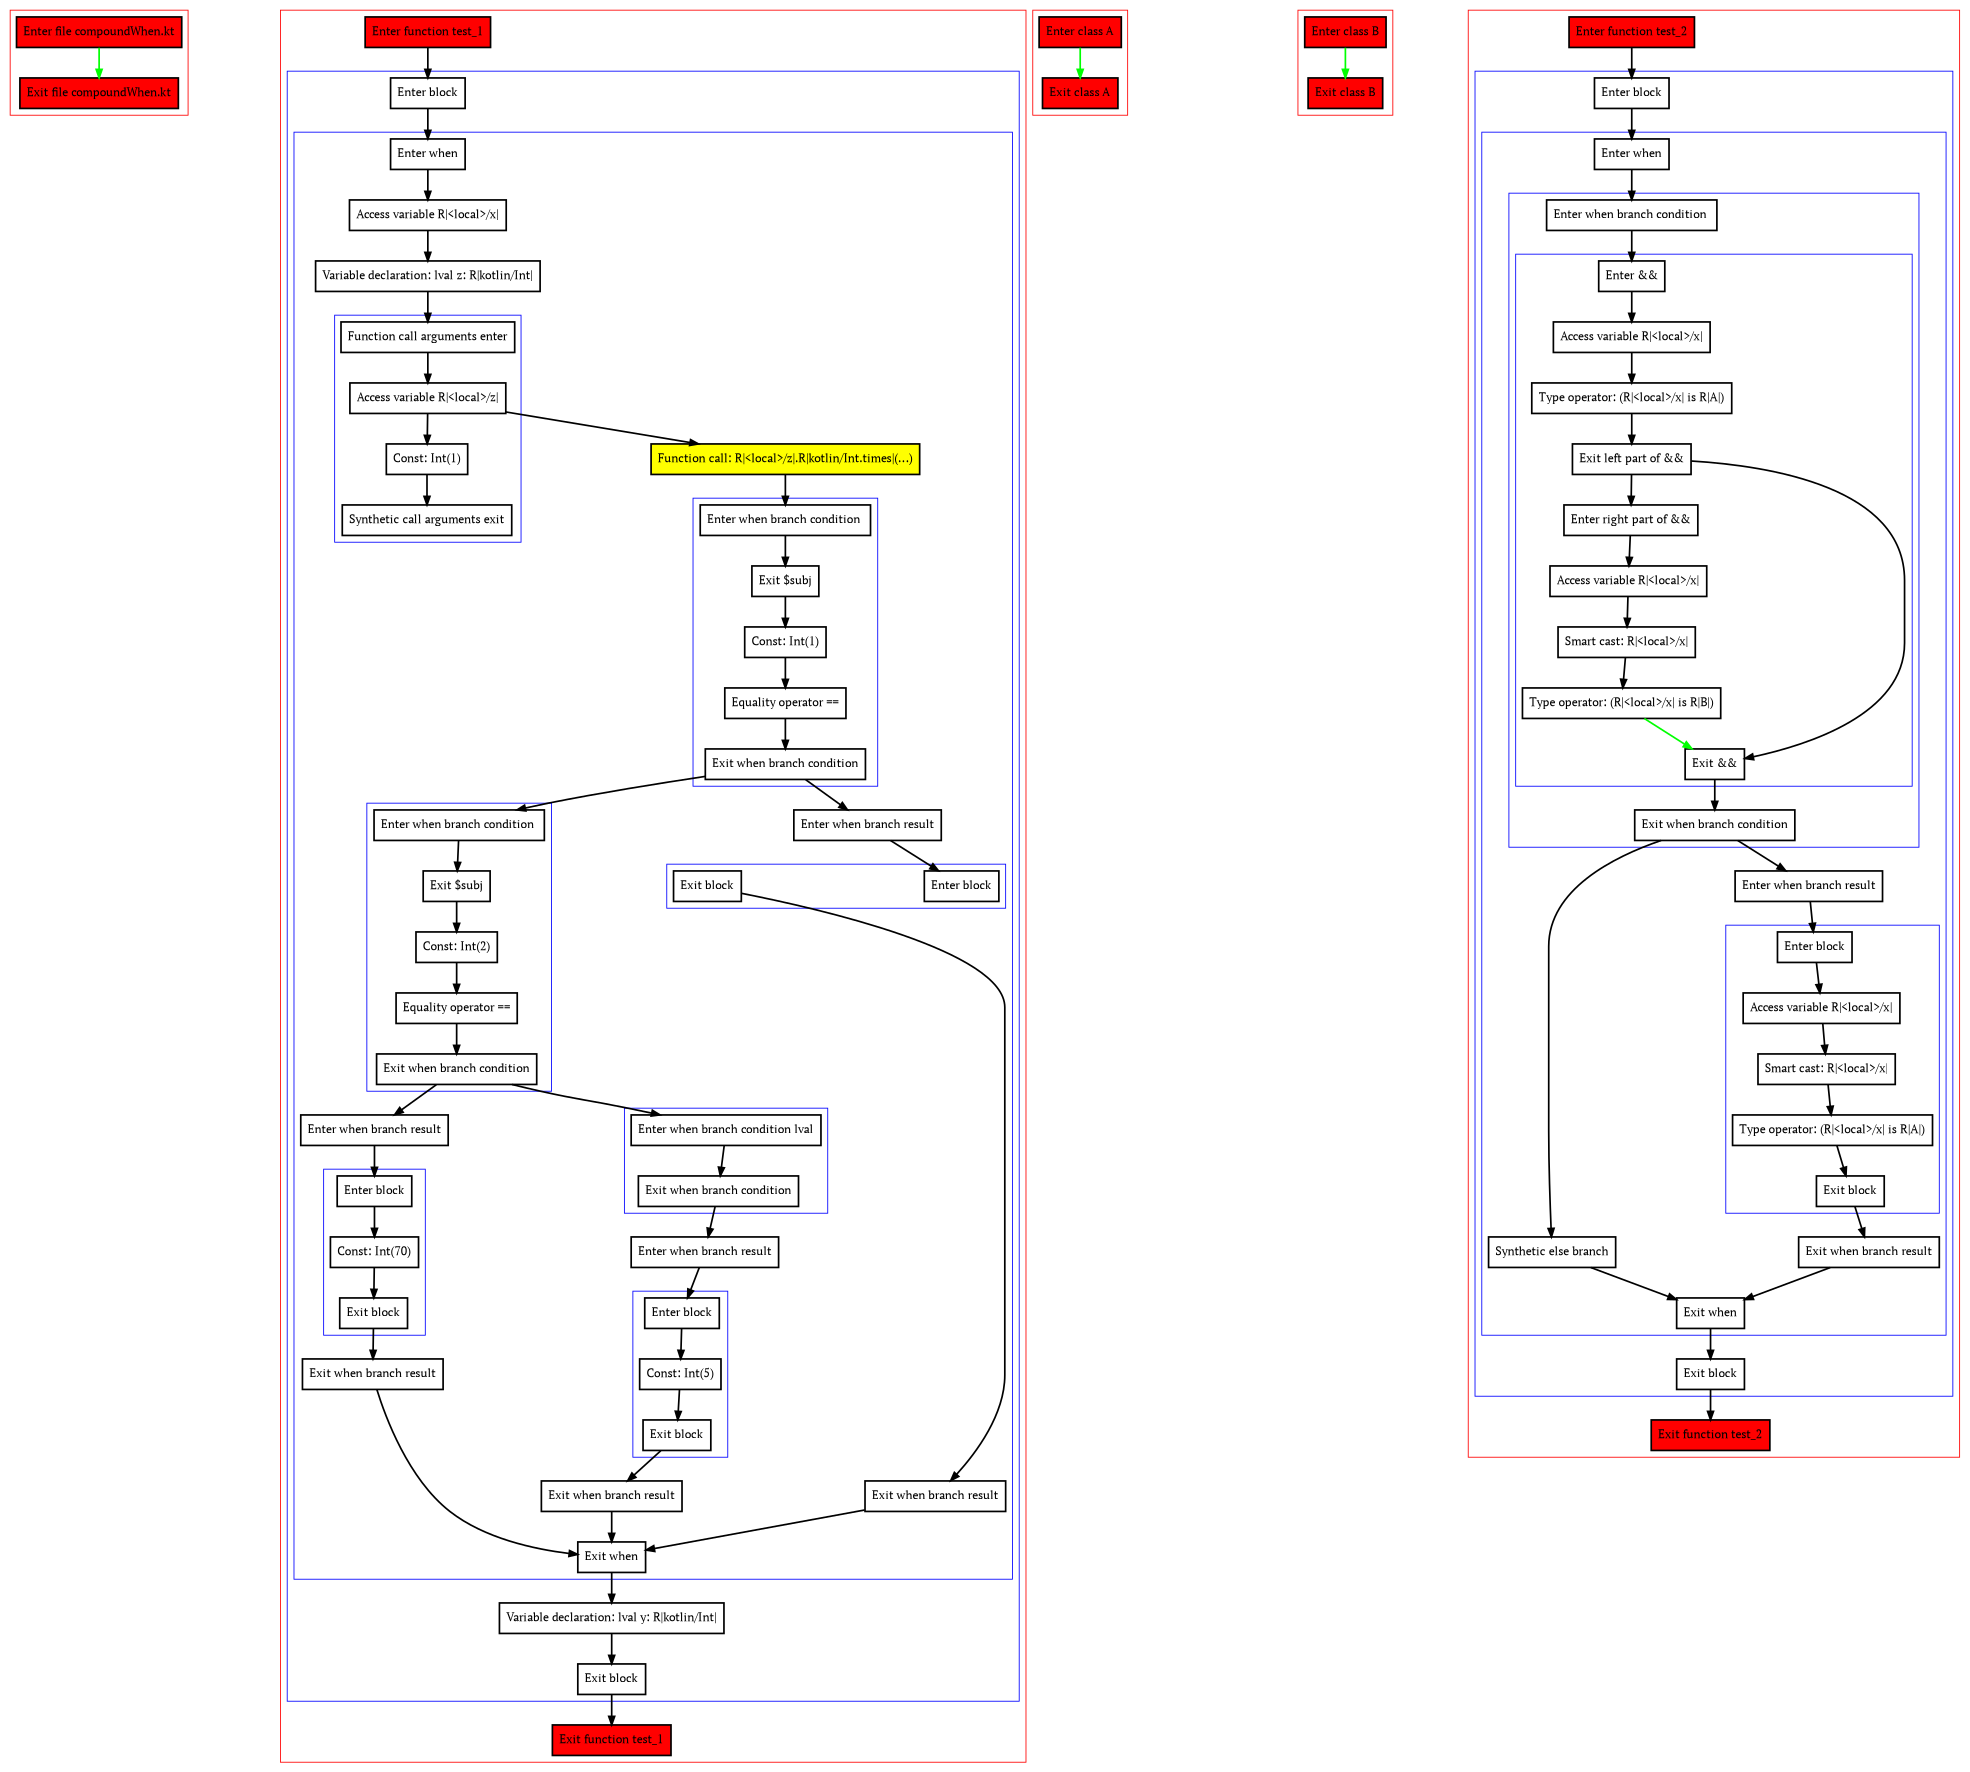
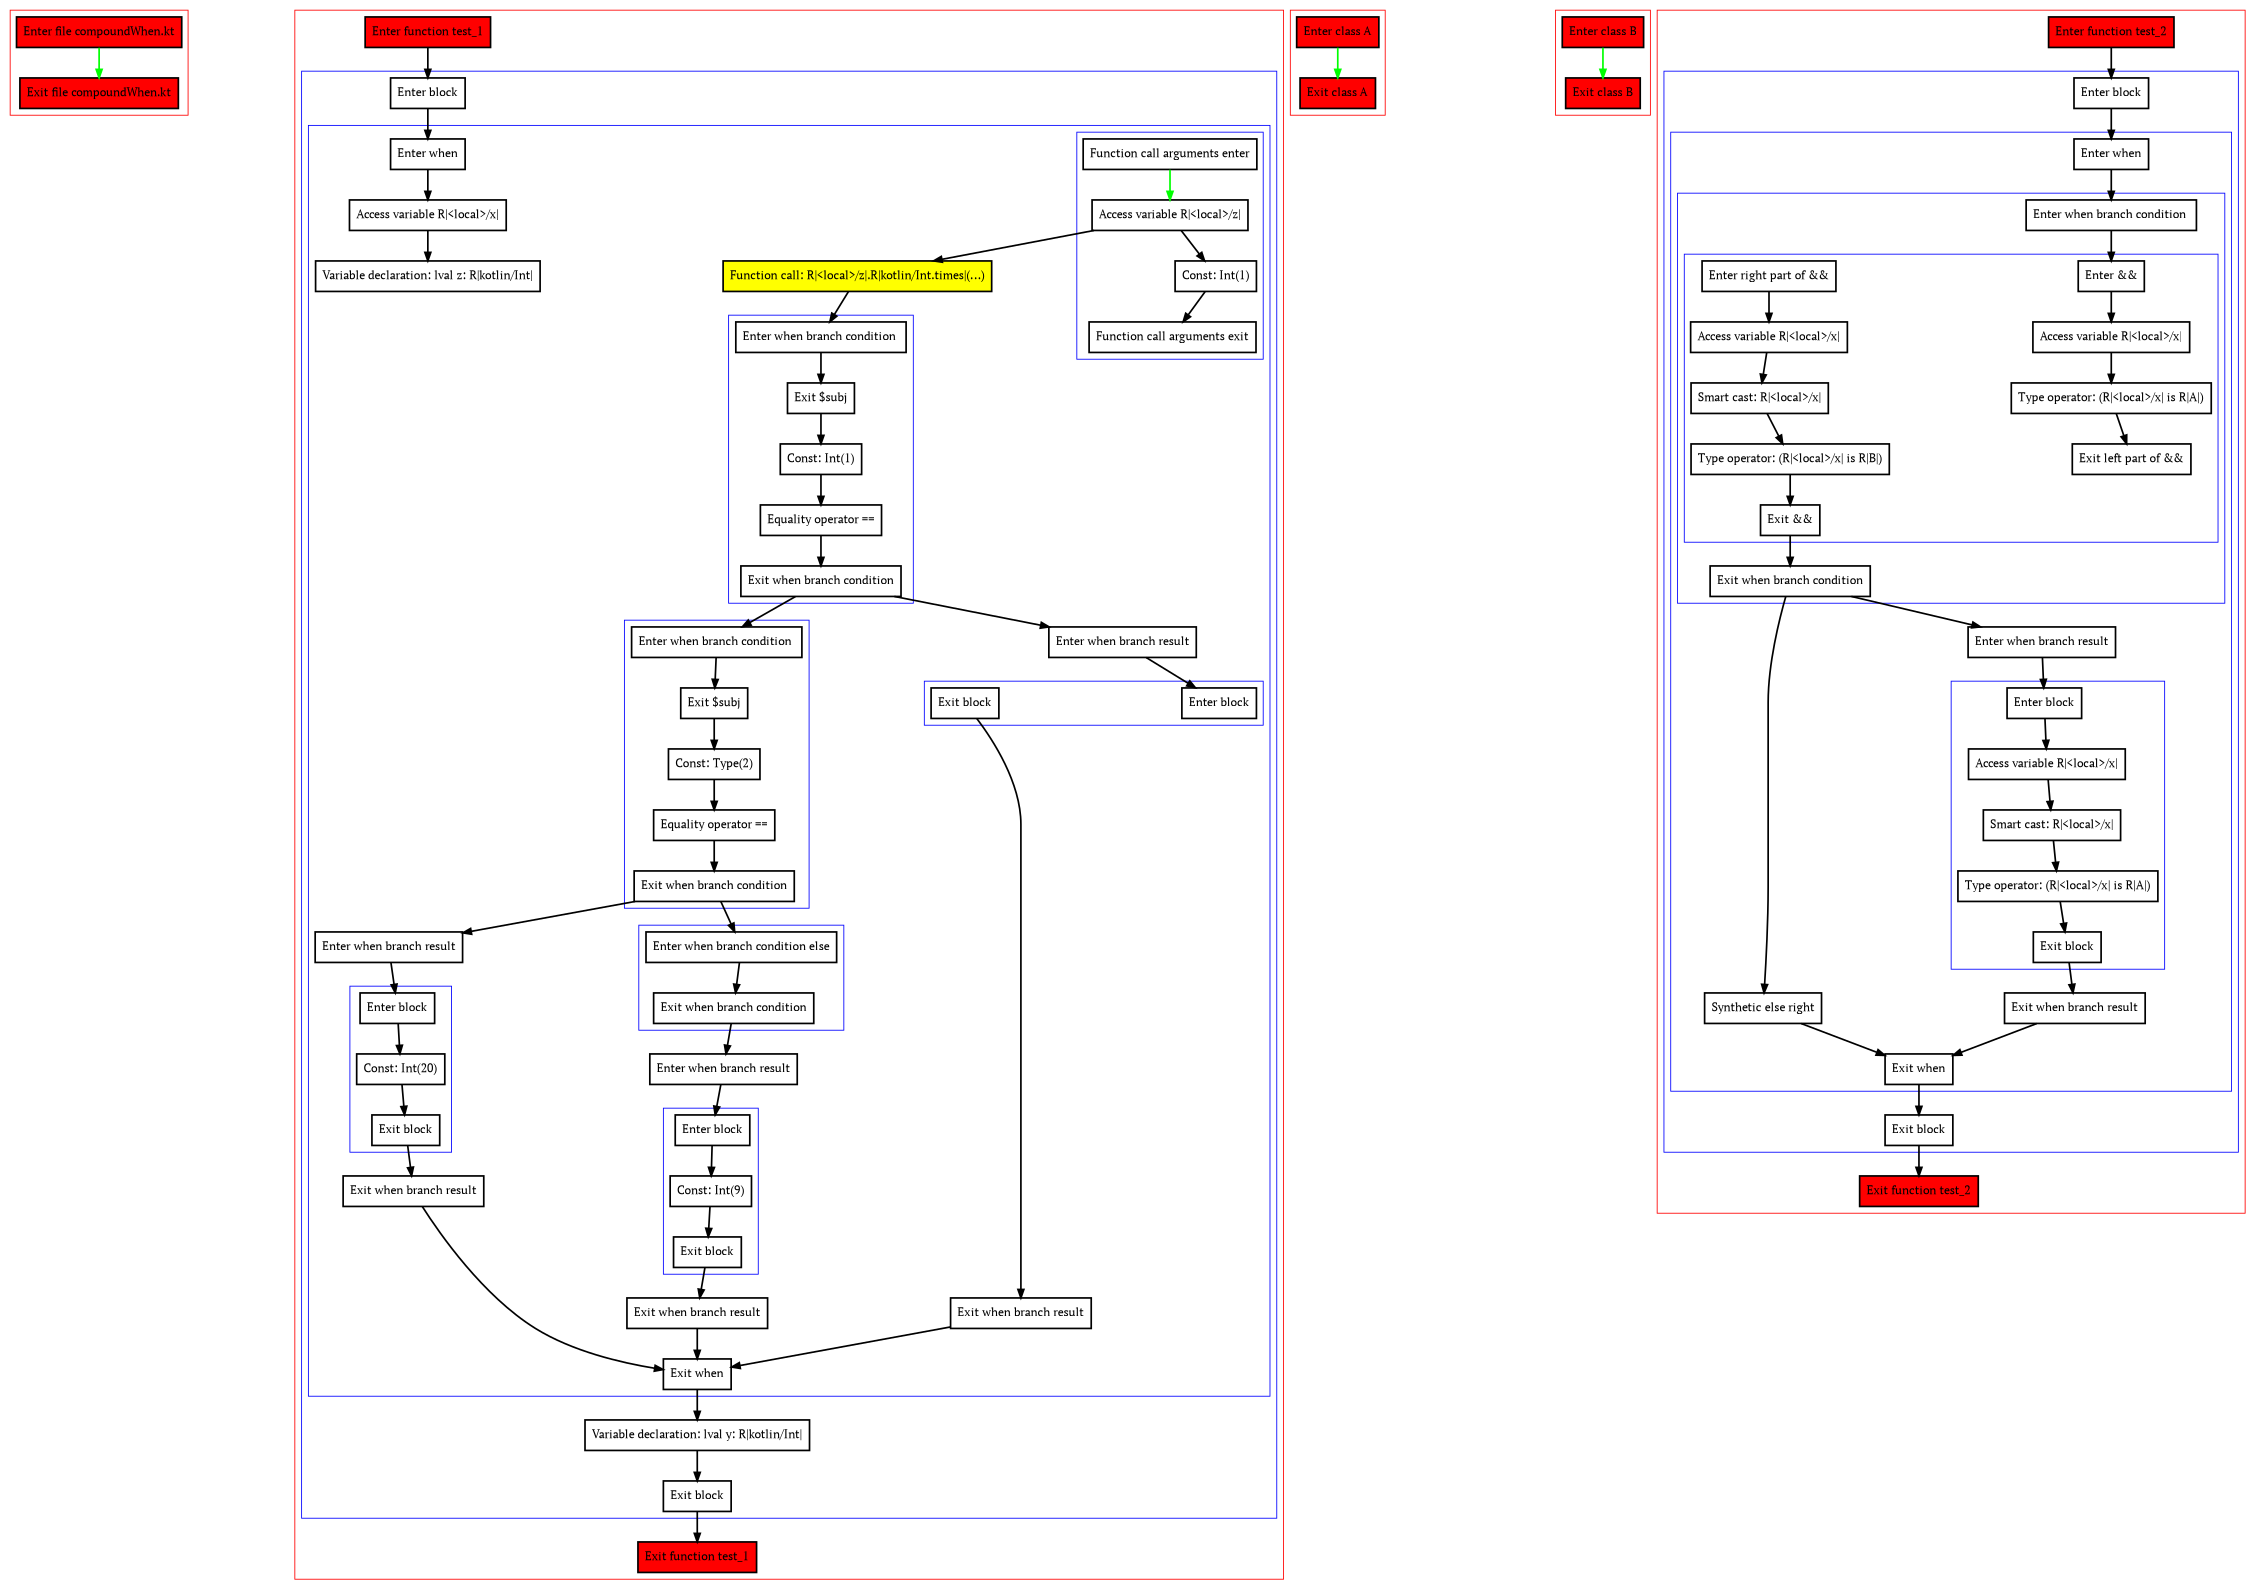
edge "Variable declaration: lval z: R|kotlin/Int|" -> "Function call arguments enter": removed
edge "Function call arguments enter" -> "Access variable R|<local>/z|": color black -> green
edge "Exit left part of &&" -> "Enter right part of &&": removed
node "Synthetic call arguments exit": label "Synthetic call arguments exit" -> "Function call arguments exit"
edge "Exit left part of &&" -> "Exit &&": removed
edge "Type operator: (R|<local>/x| is R|B|)" -> "Exit &&": color green -> black
node "Const: Int(2)": label "Const: Int(2)" -> "Const: Type(2)"
node "Enter when branch condition lval": label "Enter when branch condition lval" -> "Enter when branch condition else"
node "Const: Int(70)": label "Const: Int(70)" -> "Const: Int(20)"
node "Synthetic else branch": label "Synthetic else branch" -> "Synthetic else right"
node "Const: Int(5)": label "Const: Int(5)" -> "Const: Int(9)"
